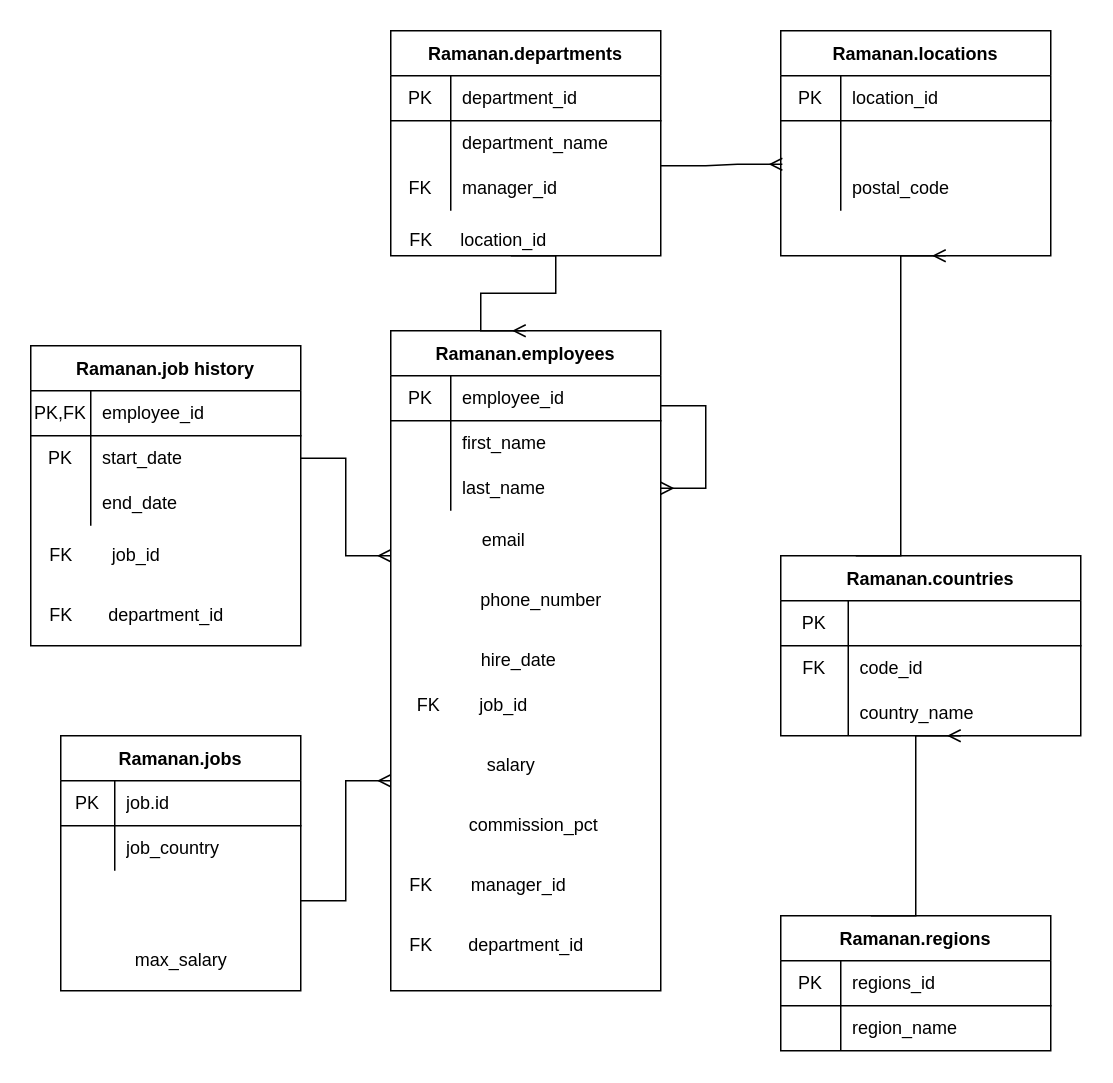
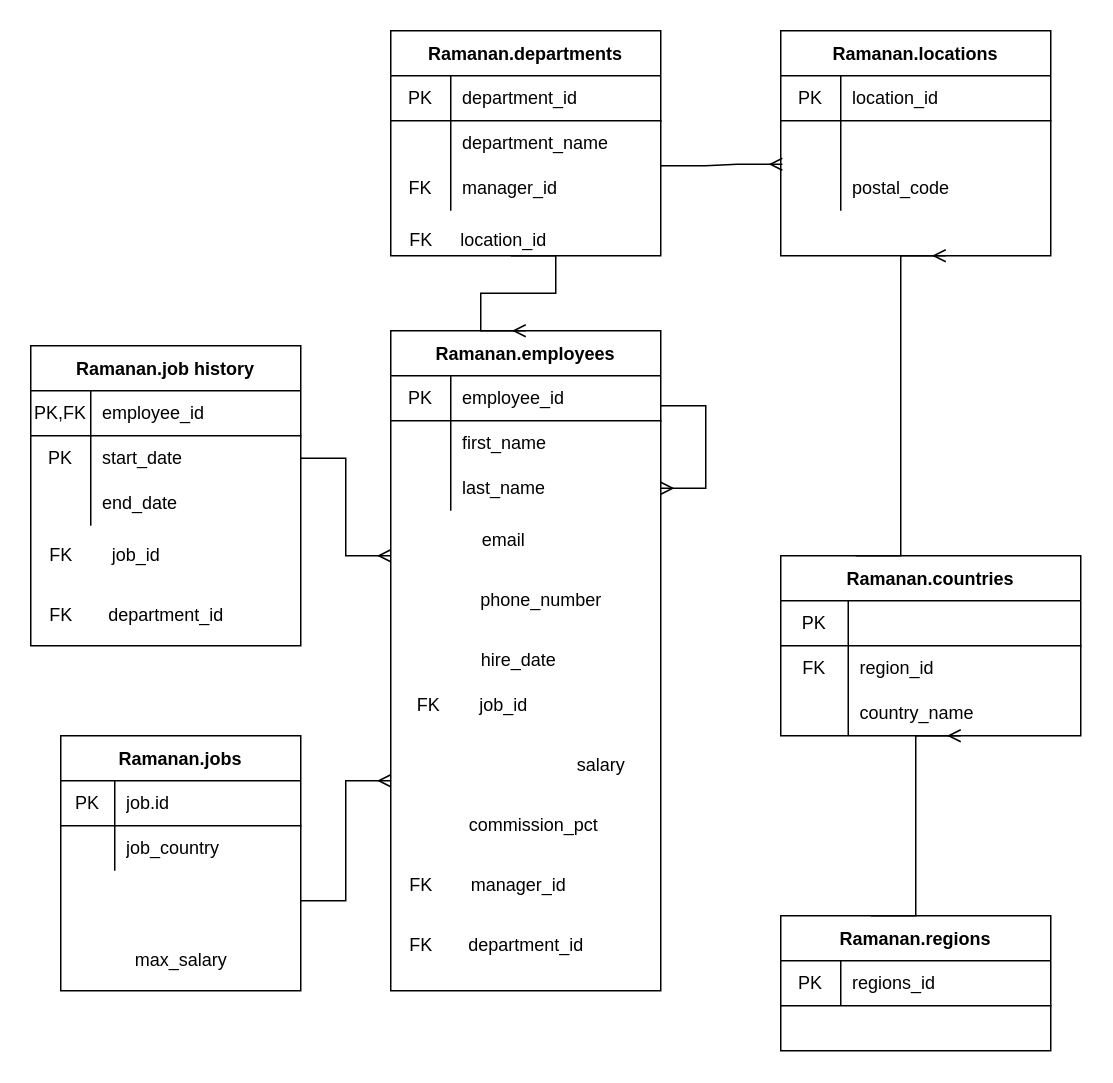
node "code_id": label "code_id" -> "region_id"
node "salary": moved (511, 766) -> (601, 766)
node "region_name": removed
